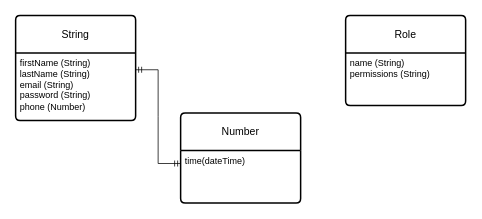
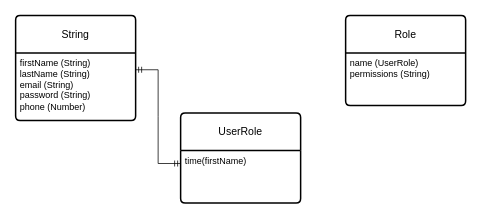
node "name (String) permissions (String)": label "name (String) permissions (String)" -> "name (UserRole) permissions (String)"
node "Number": label "Number" -> "UserRole"
node "time(dateTime)": label "time(dateTime)" -> "time(firstName)"
